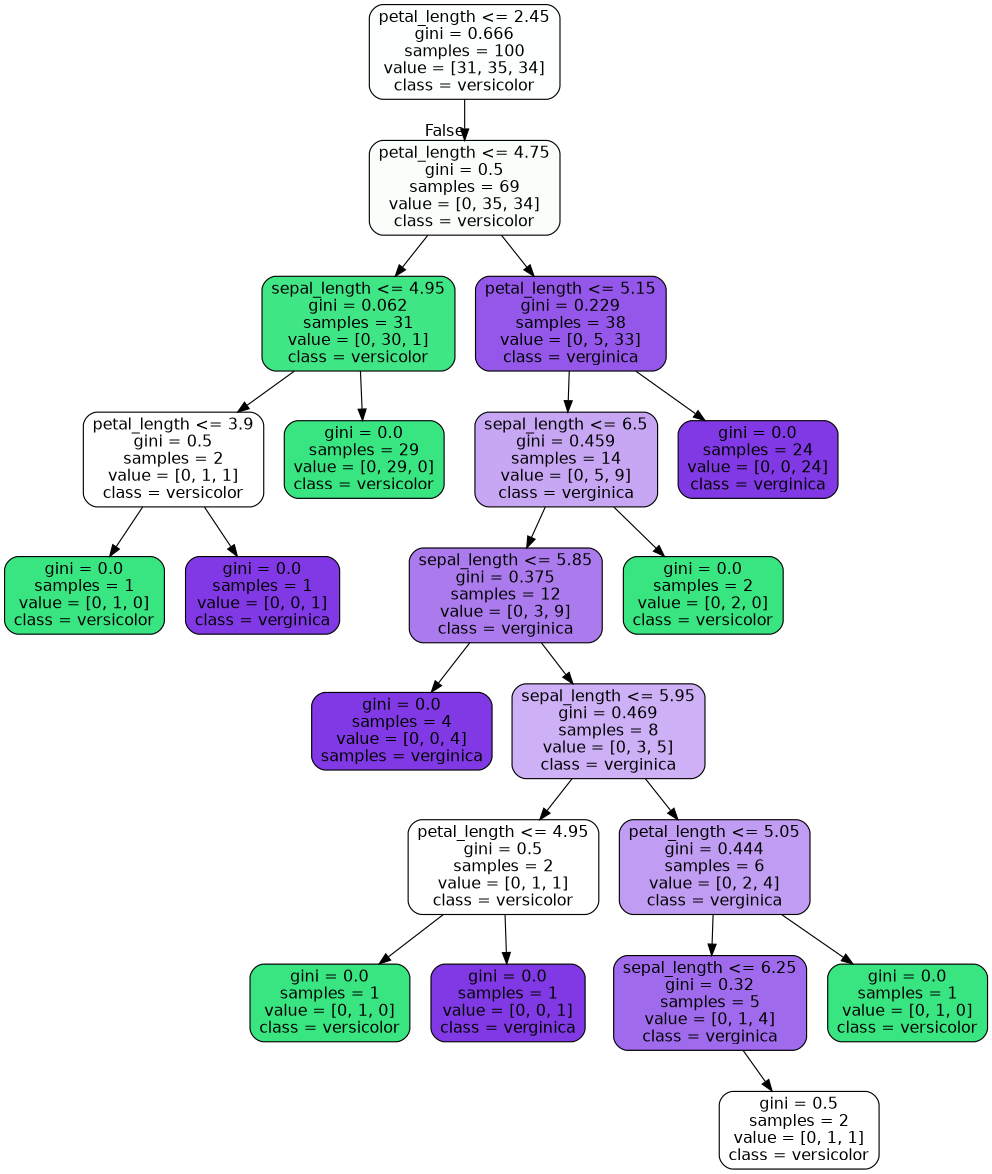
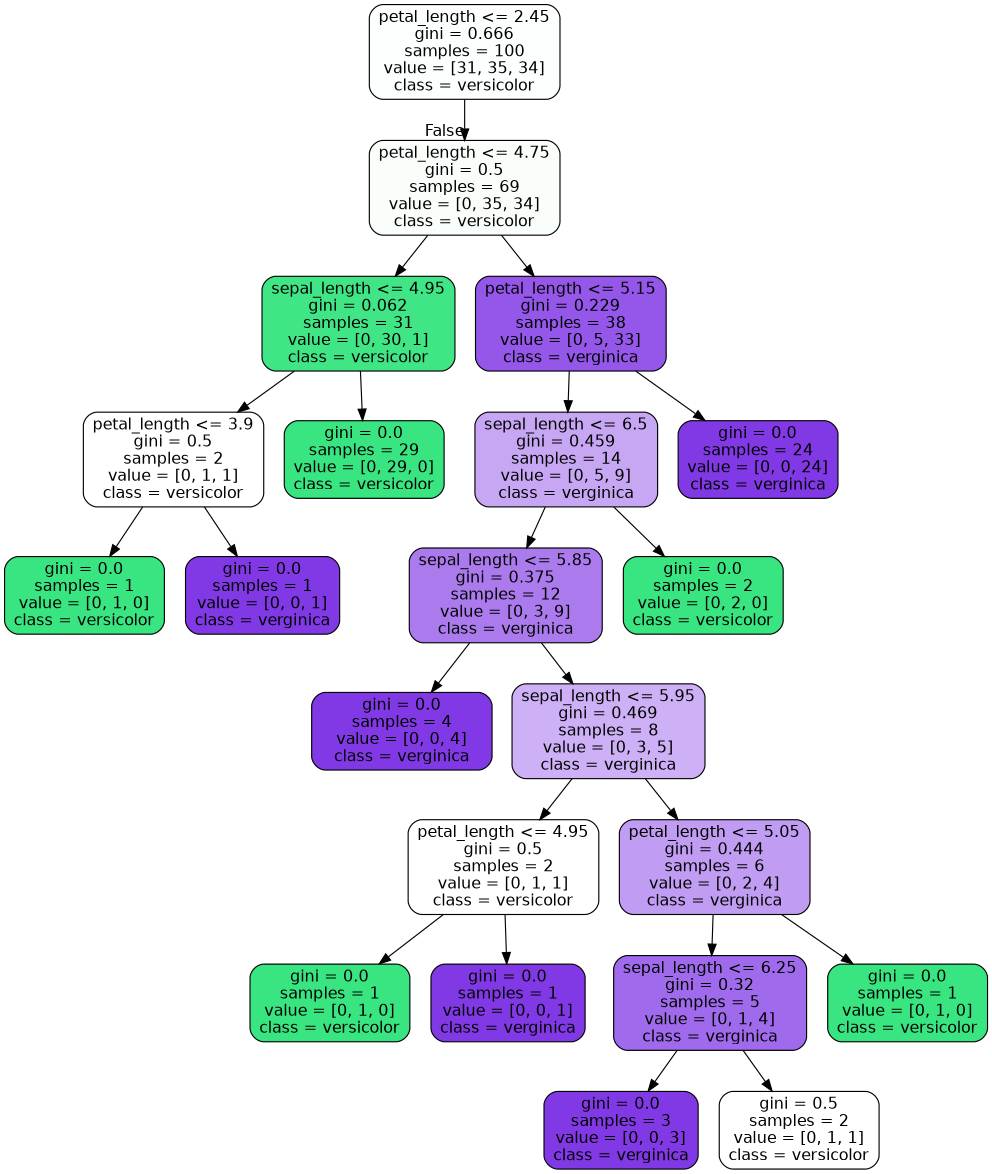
node "gini = 0.0 samples = 4 value = [0, 0, 4] samples = verginica": label "gini = 0.0 samples = 4 value = [0, 0, 4] samples = verginica" -> "gini = 0.0 samples = 4 value = [0, 0, 4] class = verginica"
node "gini = 0.0 samples = 3 value = [0, 0, 3] class = verginica": added
